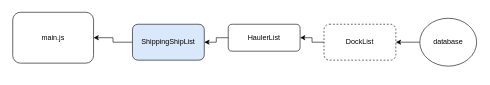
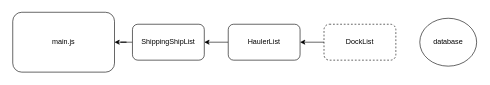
node "main.js": size 81x51 -> 102x60
node "HaulerList": size 72x27 -> 72x36
node "ShippingShipList": fillcolor #dae8fc -> #ffffff
edge "database" -> "DockList": removed
